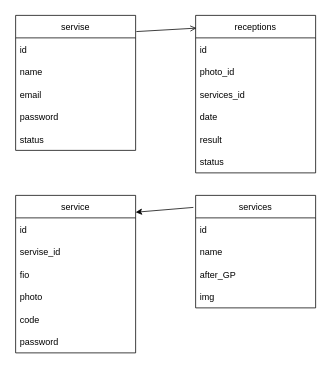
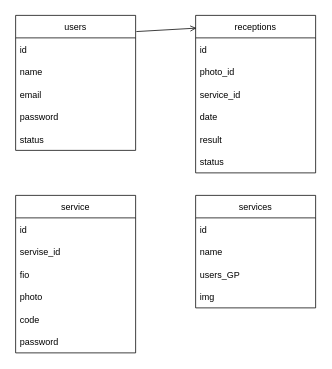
node "servise": label "servise" -> "users"
node "services_id": label "services_id" -> "service_id"
edge "services" -> "service": removed
node "after_GP": label "after_GP" -> "users_GP"
